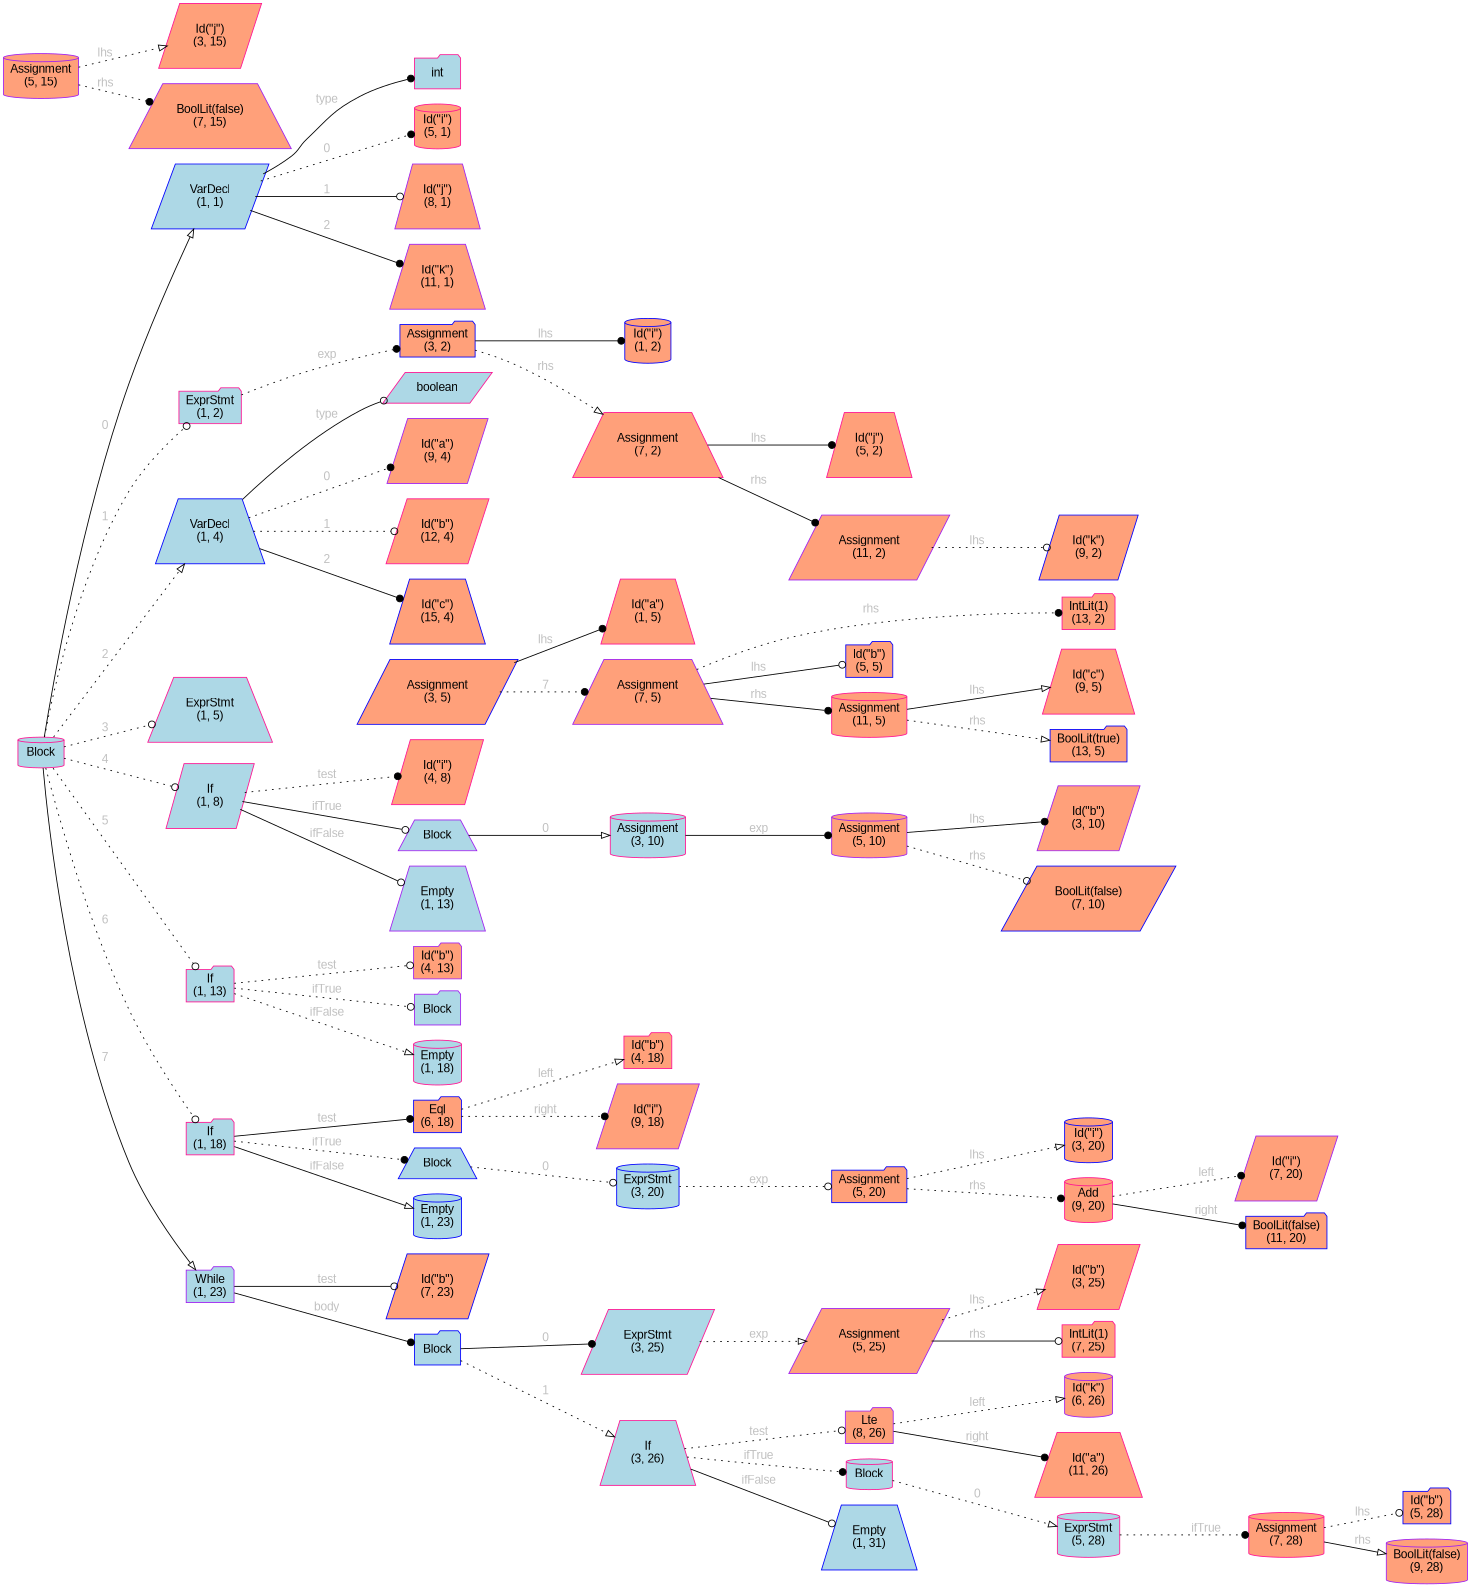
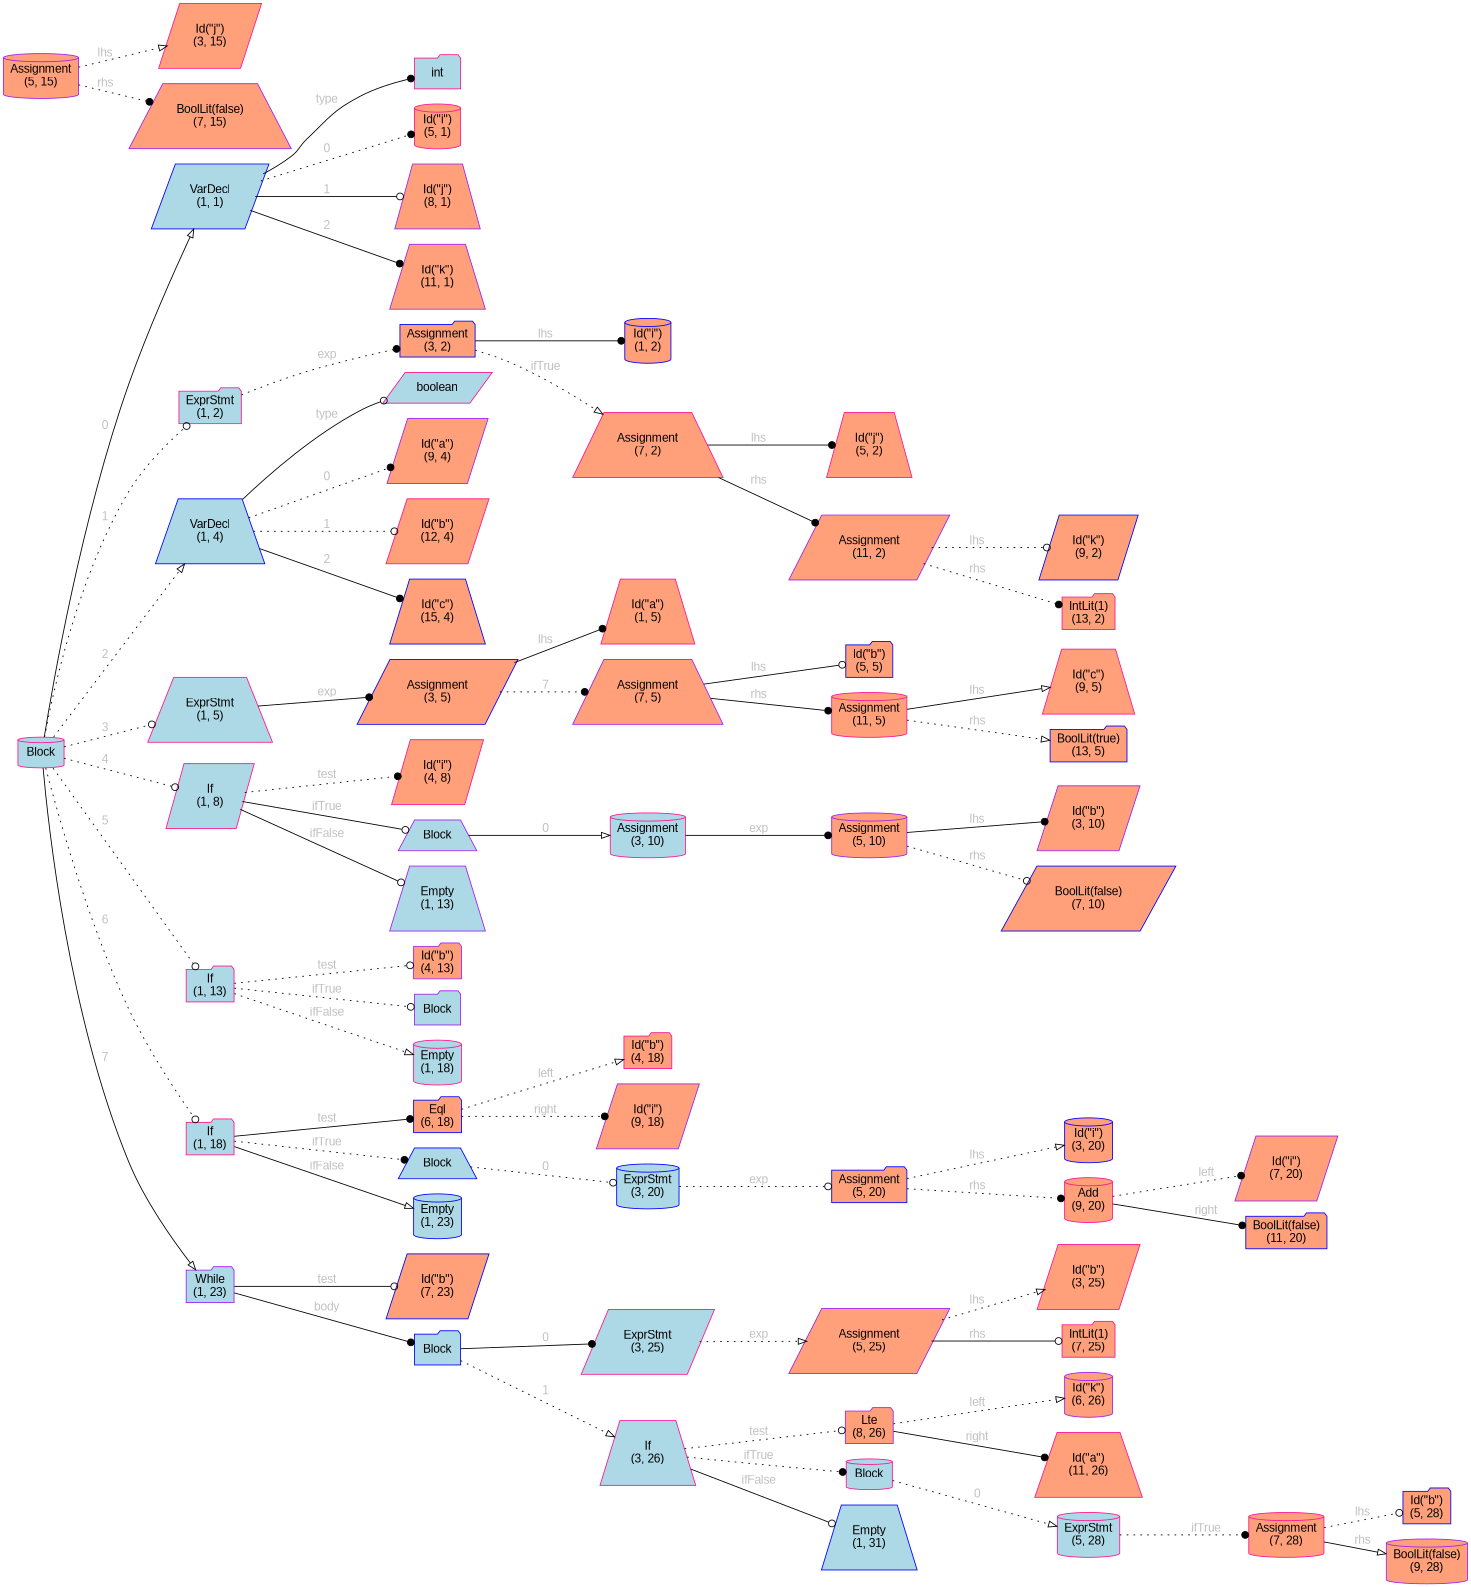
edge "Assignment (3, 2)" -> "Assignment (7, 2)": label " rhs" -> " ifTrue"
edge "Assignment (7, 5)" -> "IntLit(1) (13, 2)": now "Assignment (11, 2)" -> "IntLit(1) (13, 2)"
edge "ExprStmt (1, 5)" -> "Assignment (3, 5)": added, label "exp"
